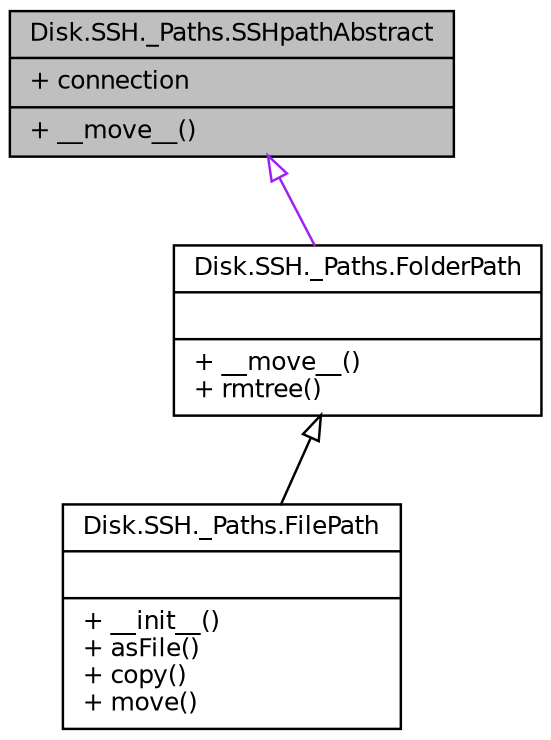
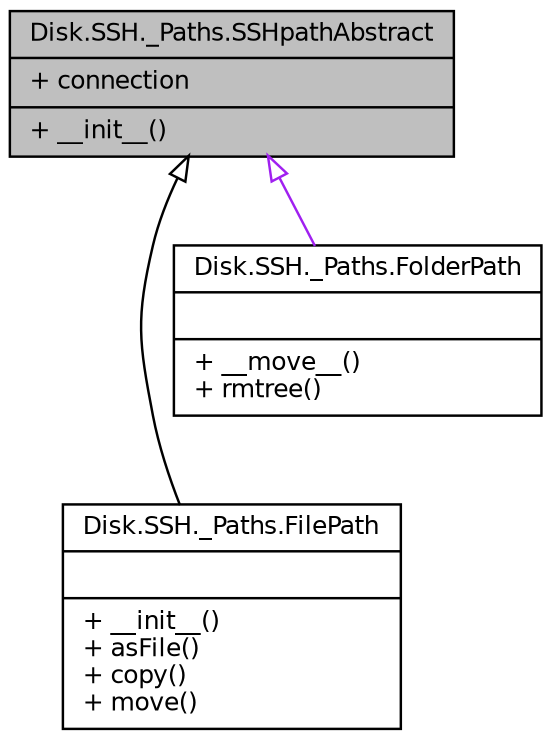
node "Disk.SSH._Paths.SSHpathAbstract": text "+ __move__()" -> "+ __init__()"
edge "Disk.SSH._Paths.FilePath" -> "Disk.SSH._Paths.FolderPath": now "Disk.SSH._Paths.FilePath" -> "Disk.SSH._Paths.SSHpathAbstract"
